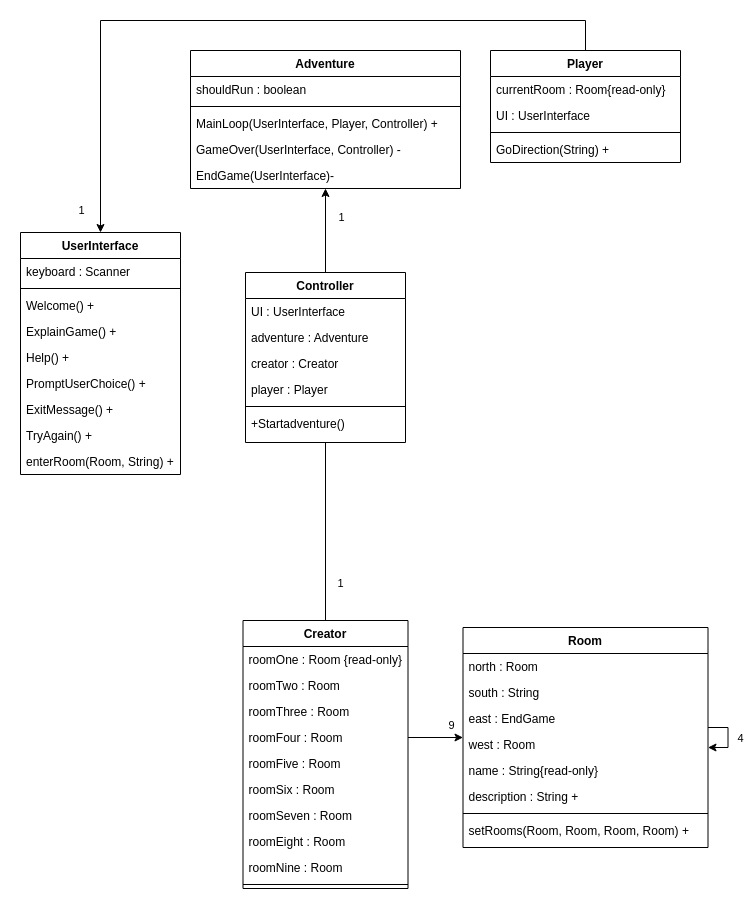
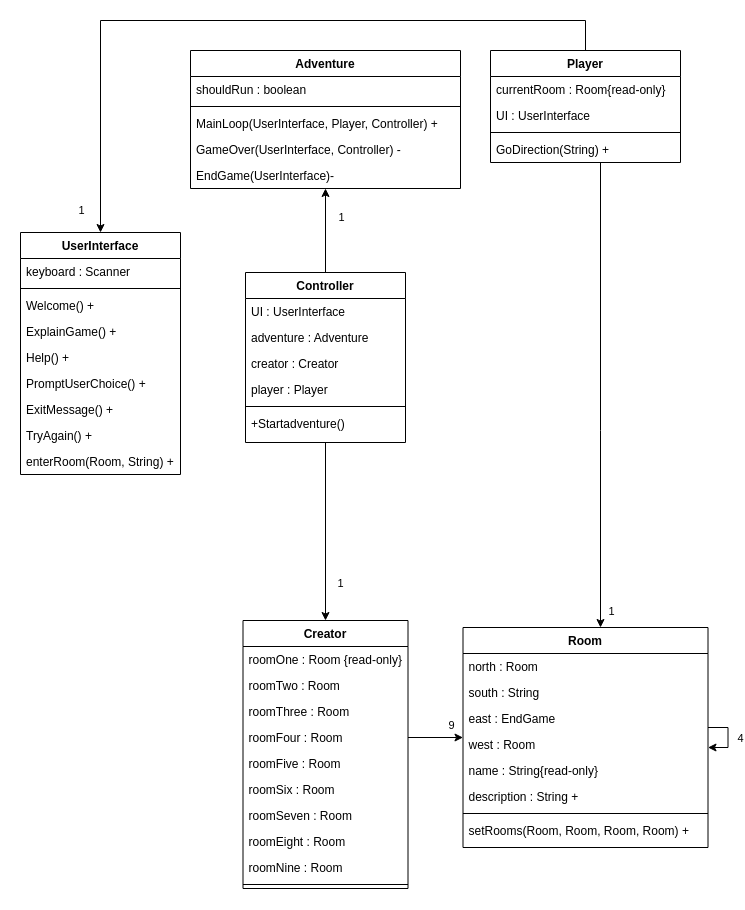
edge "Player" -> "Room": added, label "1"
edge "Controller" -- "Creator": arrowhead none -> classic
